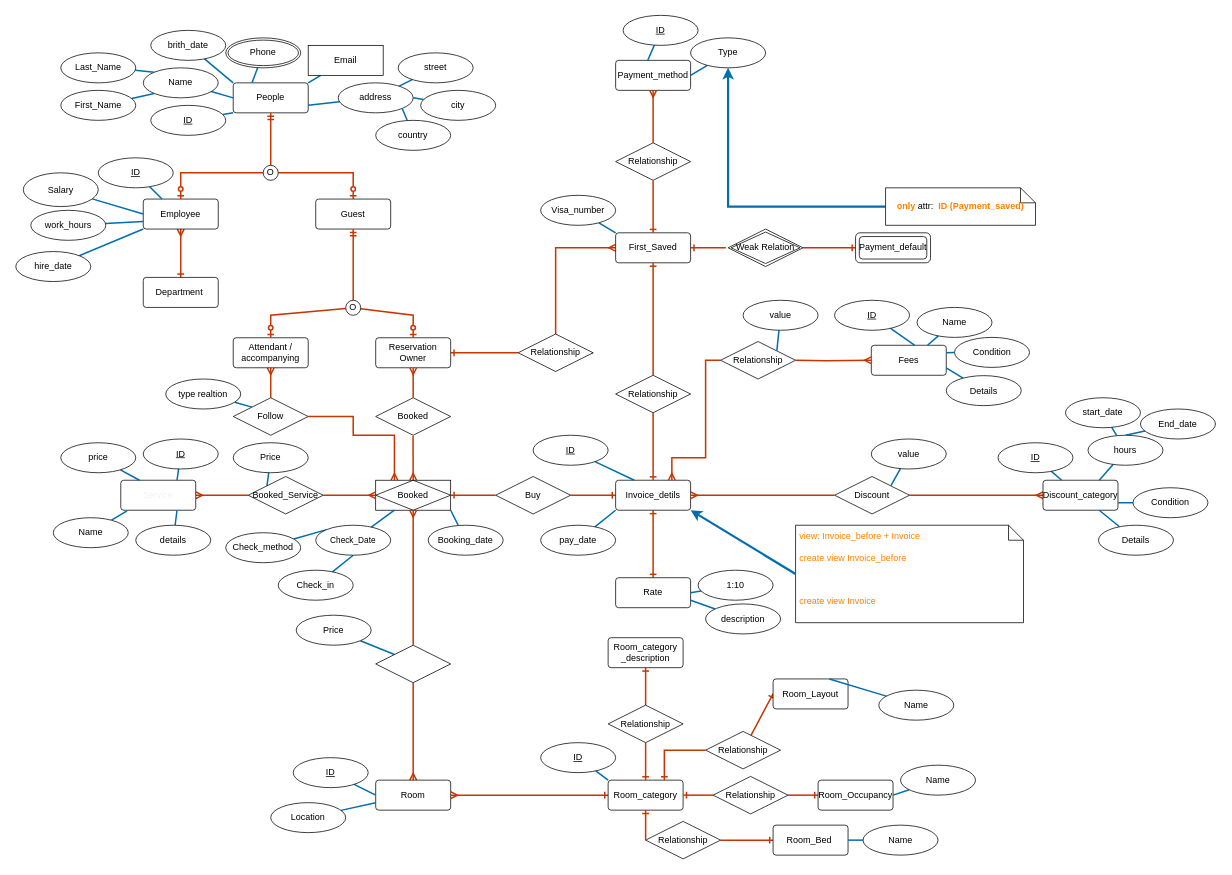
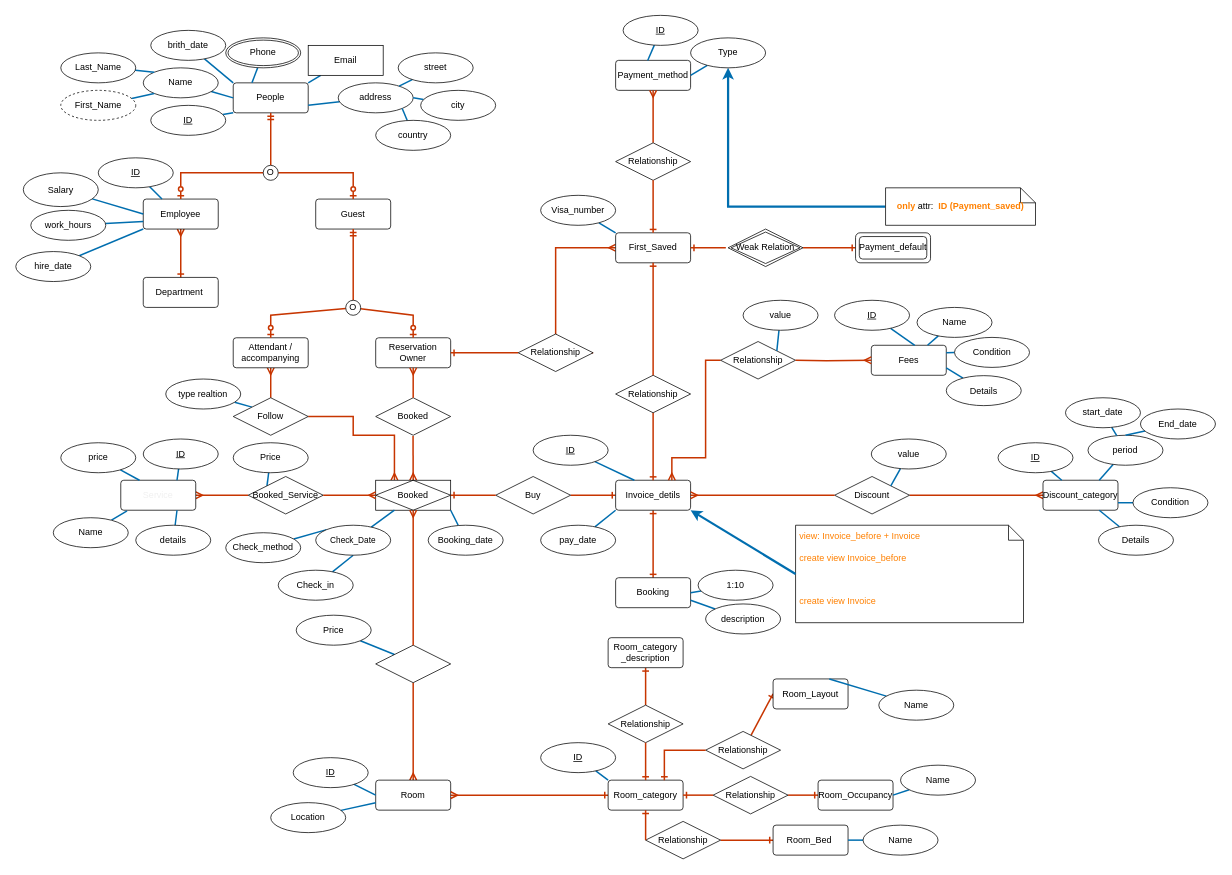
node "First_Name": style solid -> dashed
node "hours": label "hours" -> "period"
node "Rate": label "Rate" -> "Booking"
